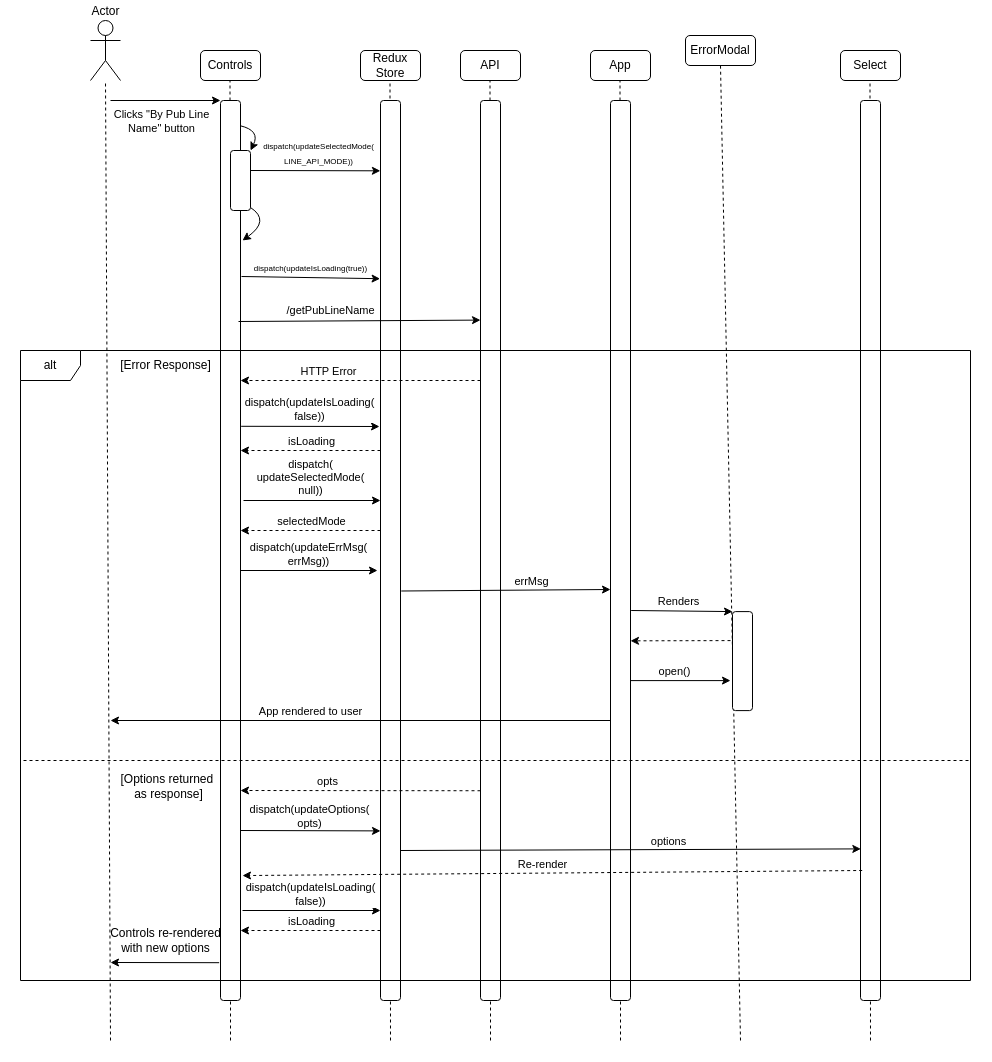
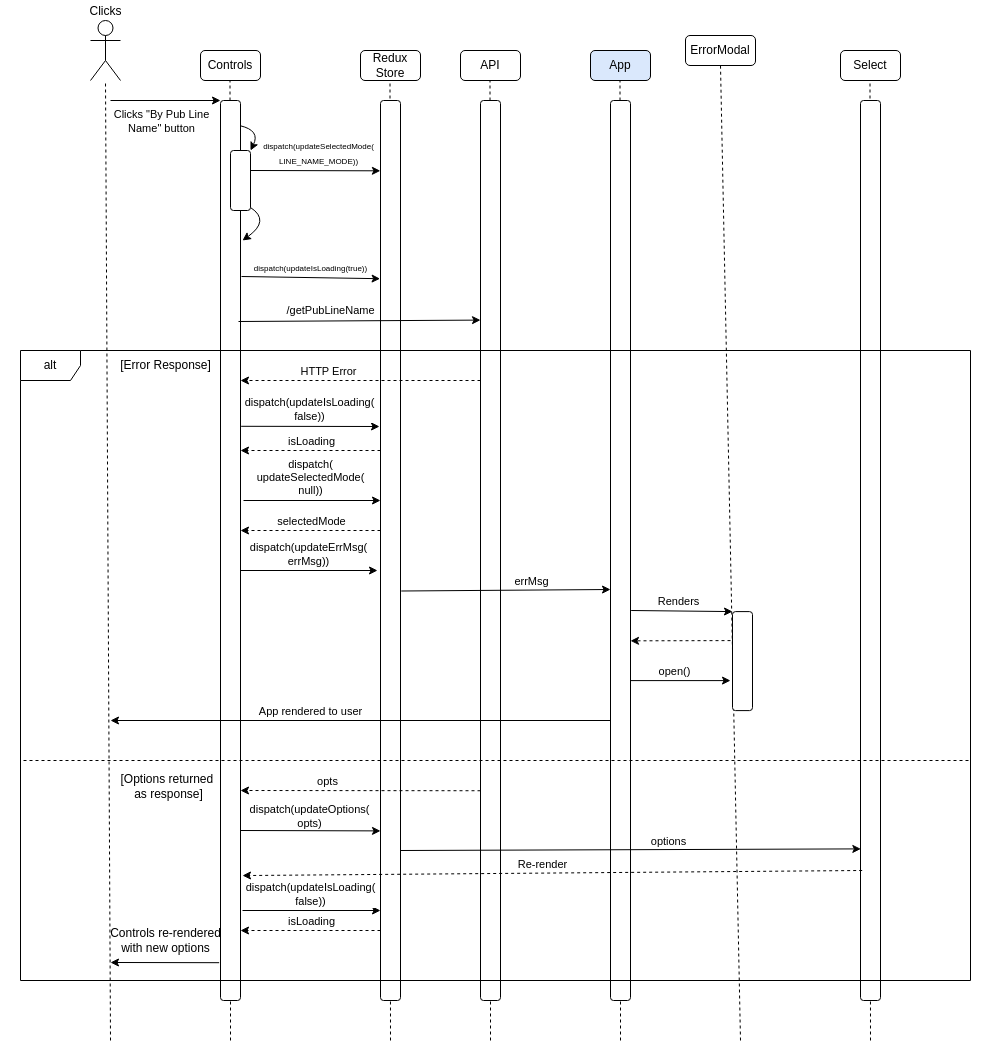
node "Actor": label "Actor" -> "Clicks"
node "App": fillcolor #ffffff -> #dae8fc
node "dispatch(updateSelectedMode( LINE_API_MODE))": label "dispatch(updateSelectedMode( LINE_API_MODE))" -> "dispatch(updateSelectedMode( LINE_NAME_MODE))"
